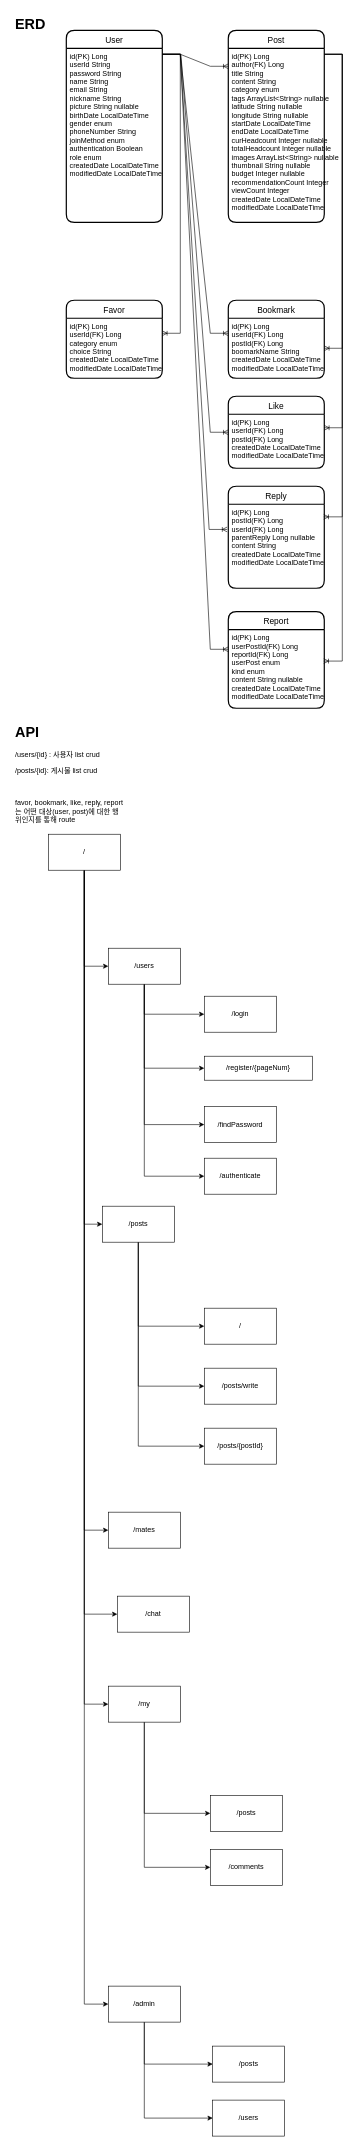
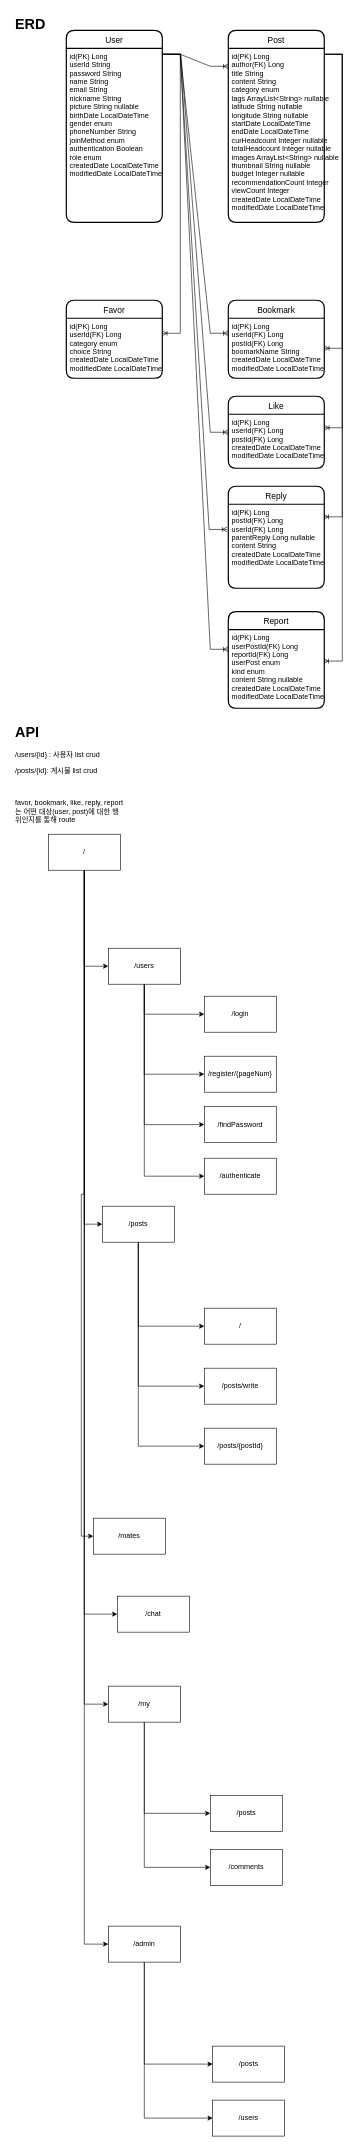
node "/register/{pageNum}": size 108x24 -> 72x36
node "/mates": moved (144, 1530) -> (129, 1536)
node "/admin": moved (144, 2004) -> (144, 1944)
